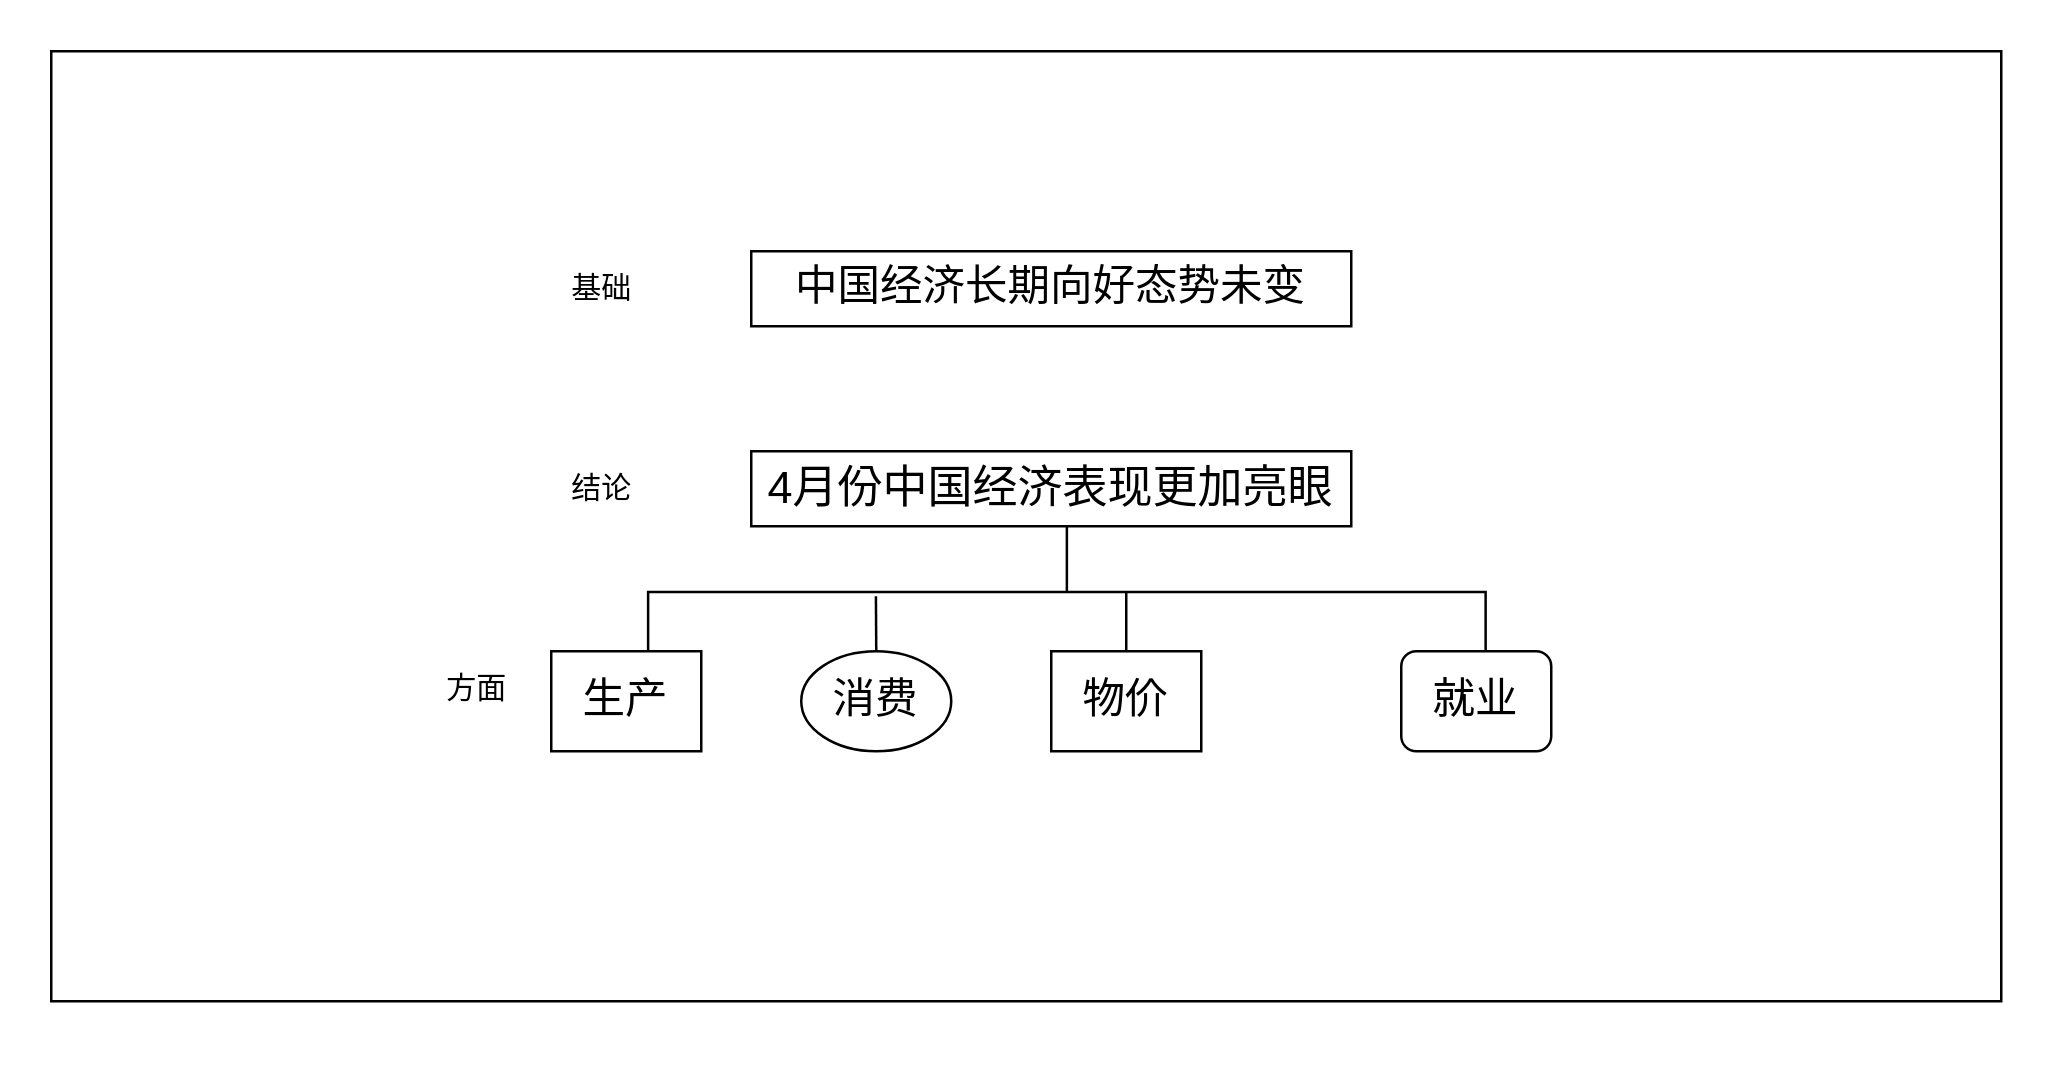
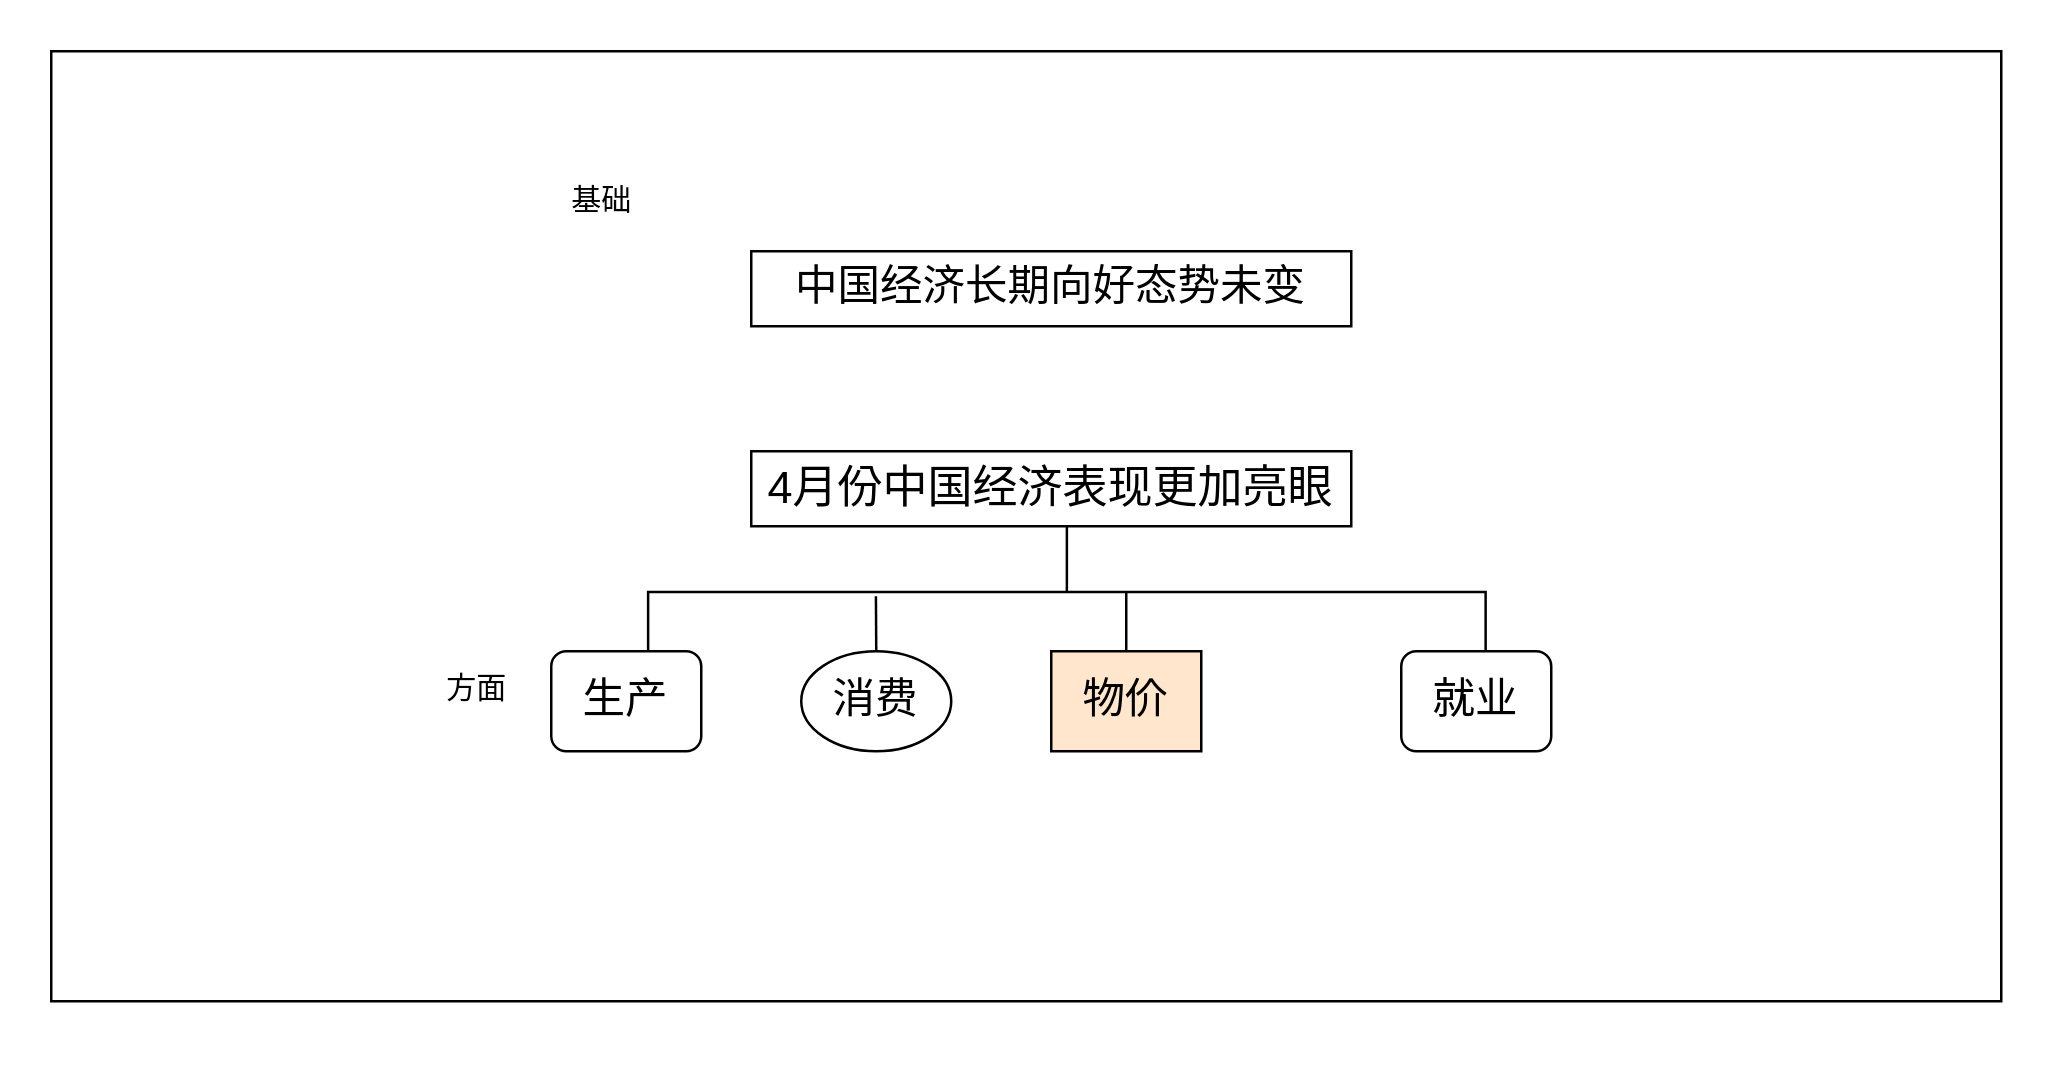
node "基础": moved (601, 289) -> (601, 201)
node "结论": removed
node "生产": shape rectangle -> rounded rectangle
node "物价": fillcolor #ffffff -> #ffe6cc
